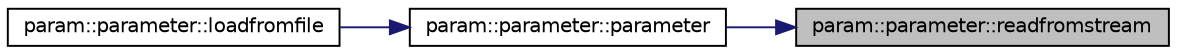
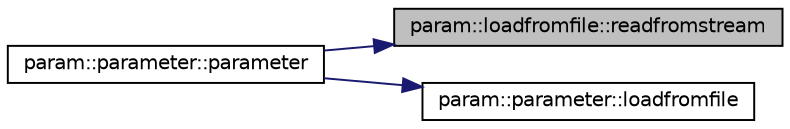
edge "param::parameter::loadfromfile" -> "param::parameter::parameter": reversed
node "param::parameter::readfromstream": label "param::parameter::readfromstream" -> "param::loadfromfile::readfromstream"
